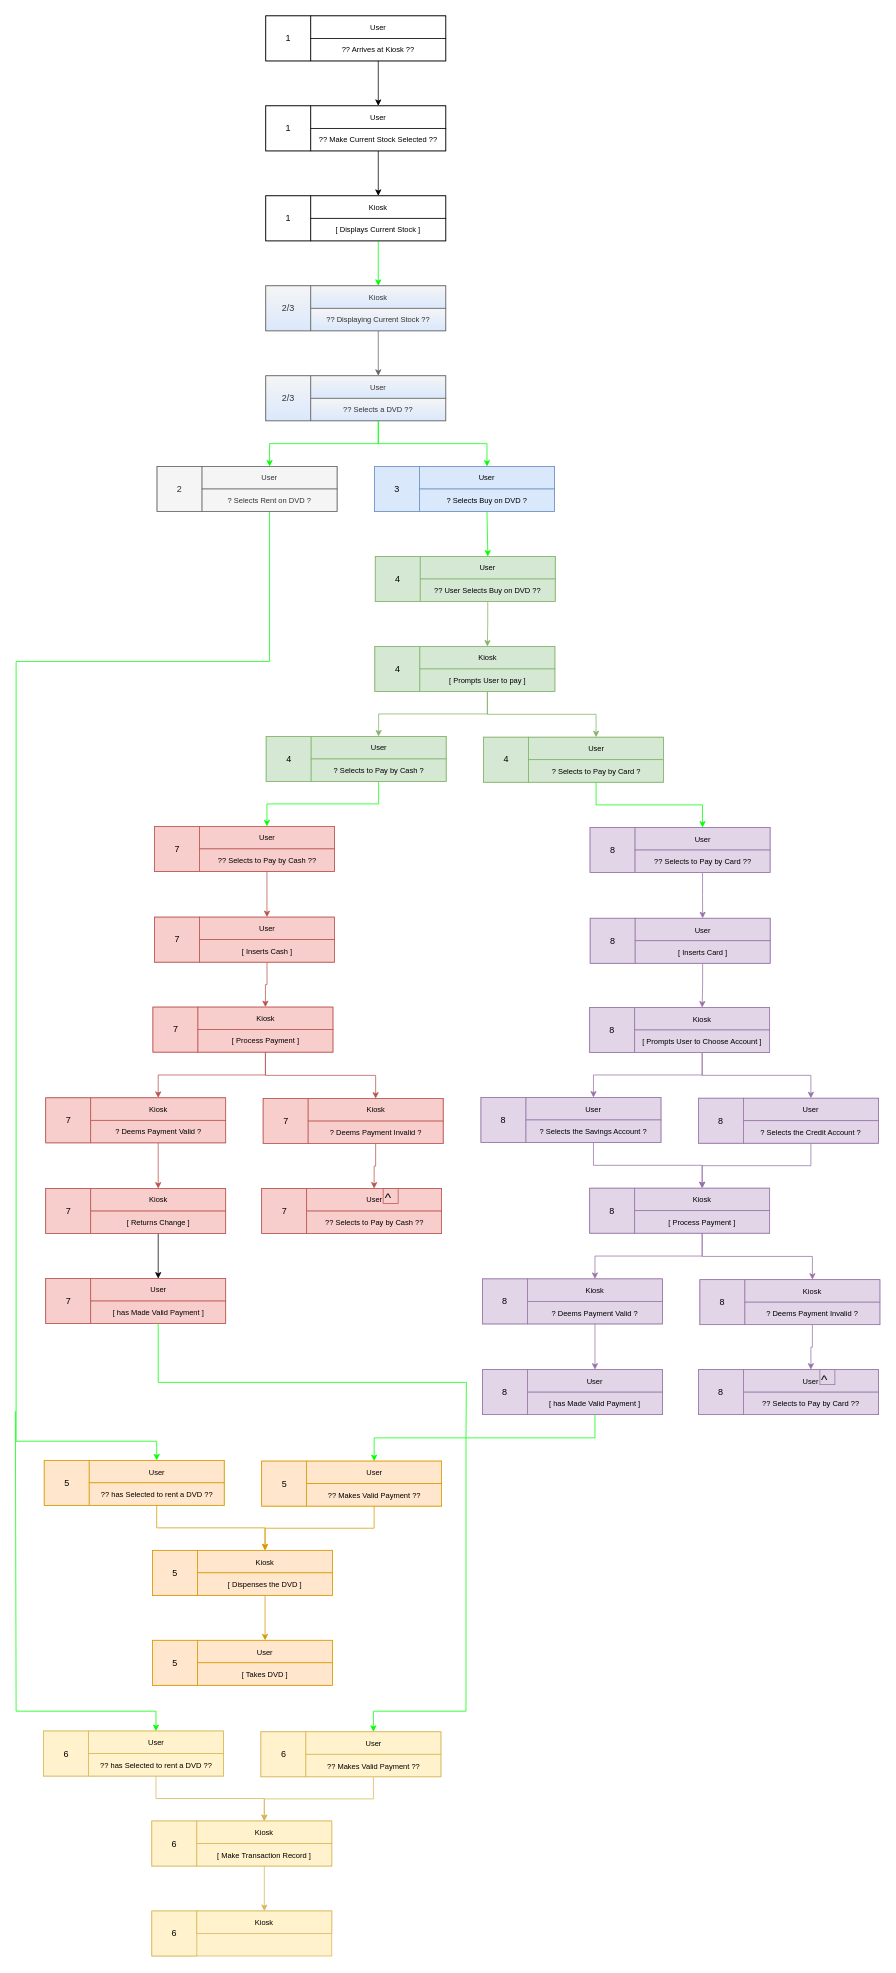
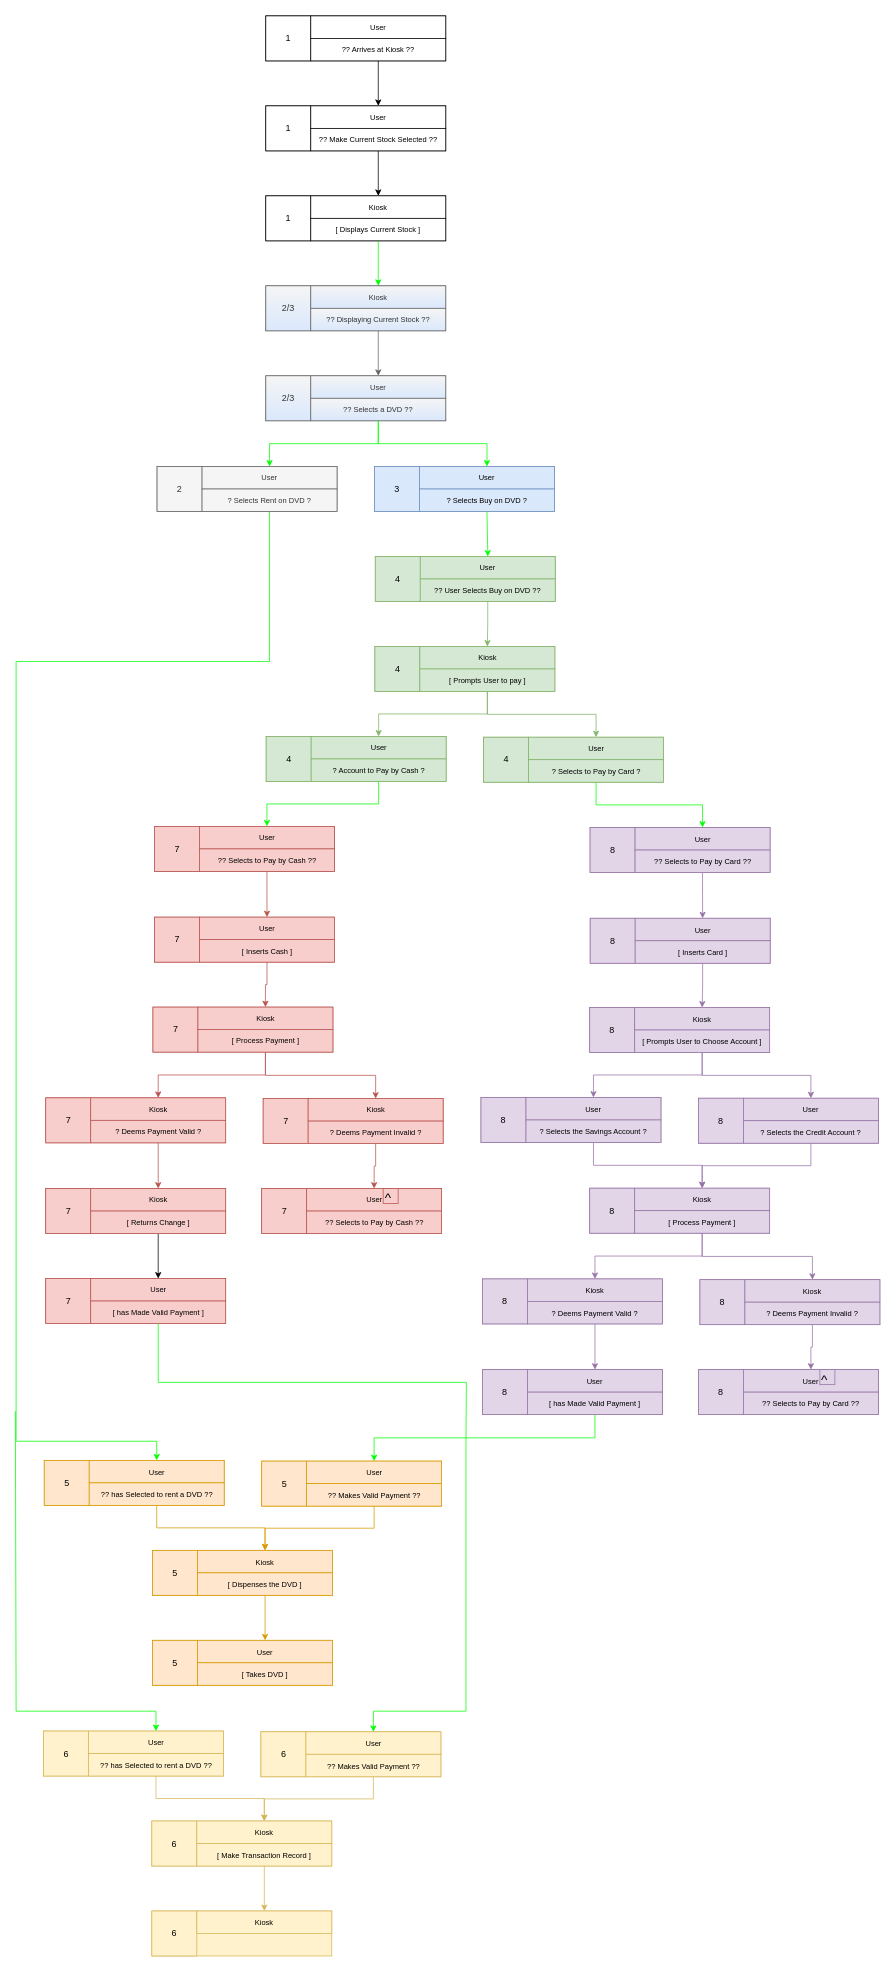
node "? Selects to Pay by Cash ?": label "? Selects to Pay by Cash ?" -> "? Account to Pay by Cash ?"
